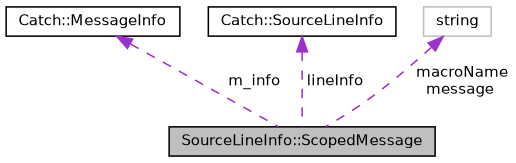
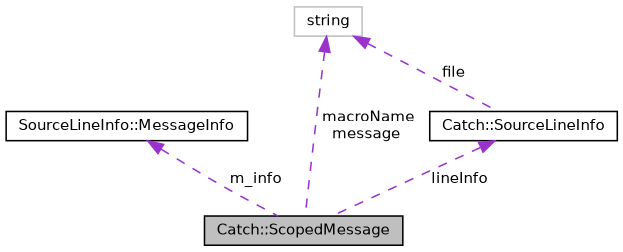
node "Catch::MessageInfo": label "Catch::MessageInfo" -> "SourceLineInfo::MessageInfo"
edge "Catch::SourceLineInfo" -> "string": added, label "file"
node "SourceLineInfo::ScopedMessage": label "SourceLineInfo::ScopedMessage" -> "Catch::ScopedMessage"
